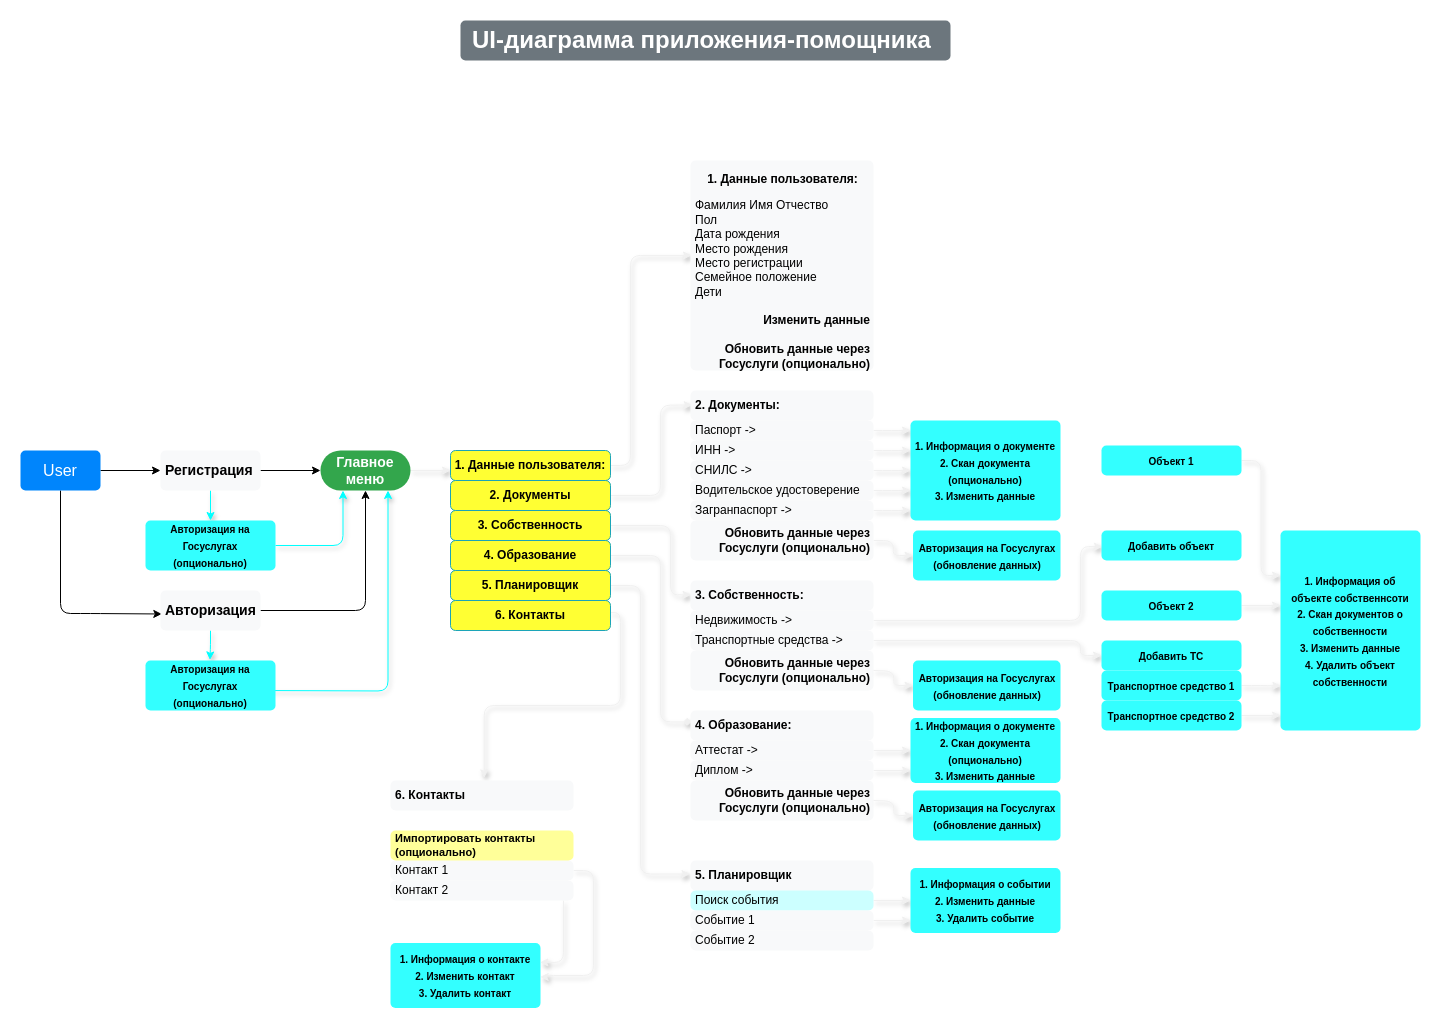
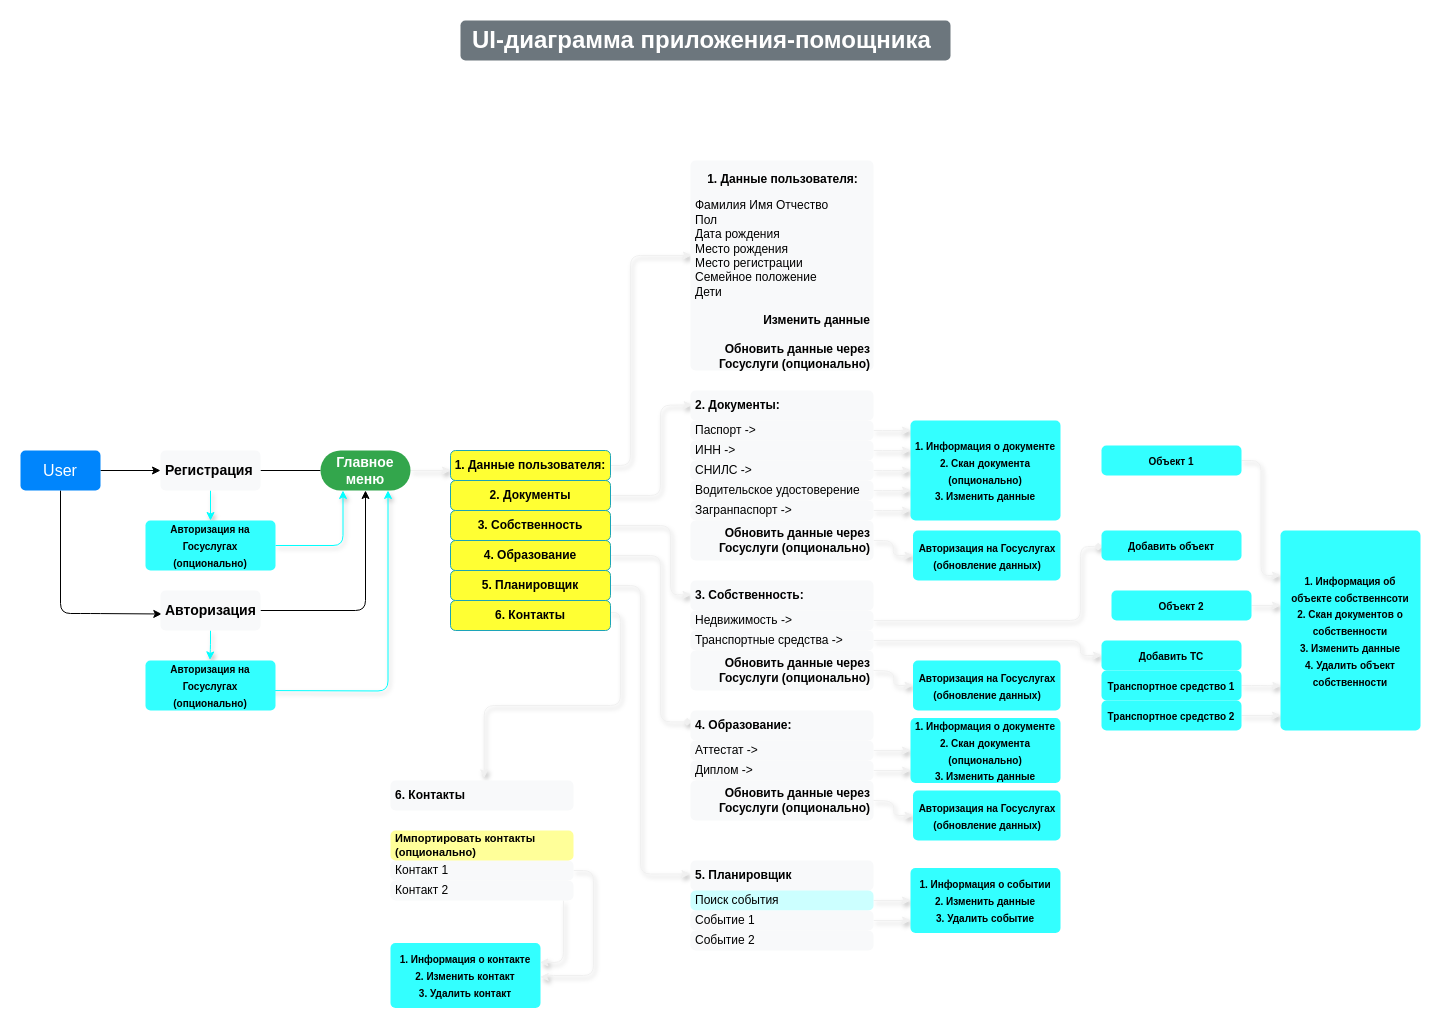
edge "Регистрация" -> "Главное меню": arrowhead classic -> none
edge "Недвижимость ->" -> "Добавить объект": arrowhead classic -> diamond
node "Объект 2": moved (1172, 606) -> (1182, 606)
